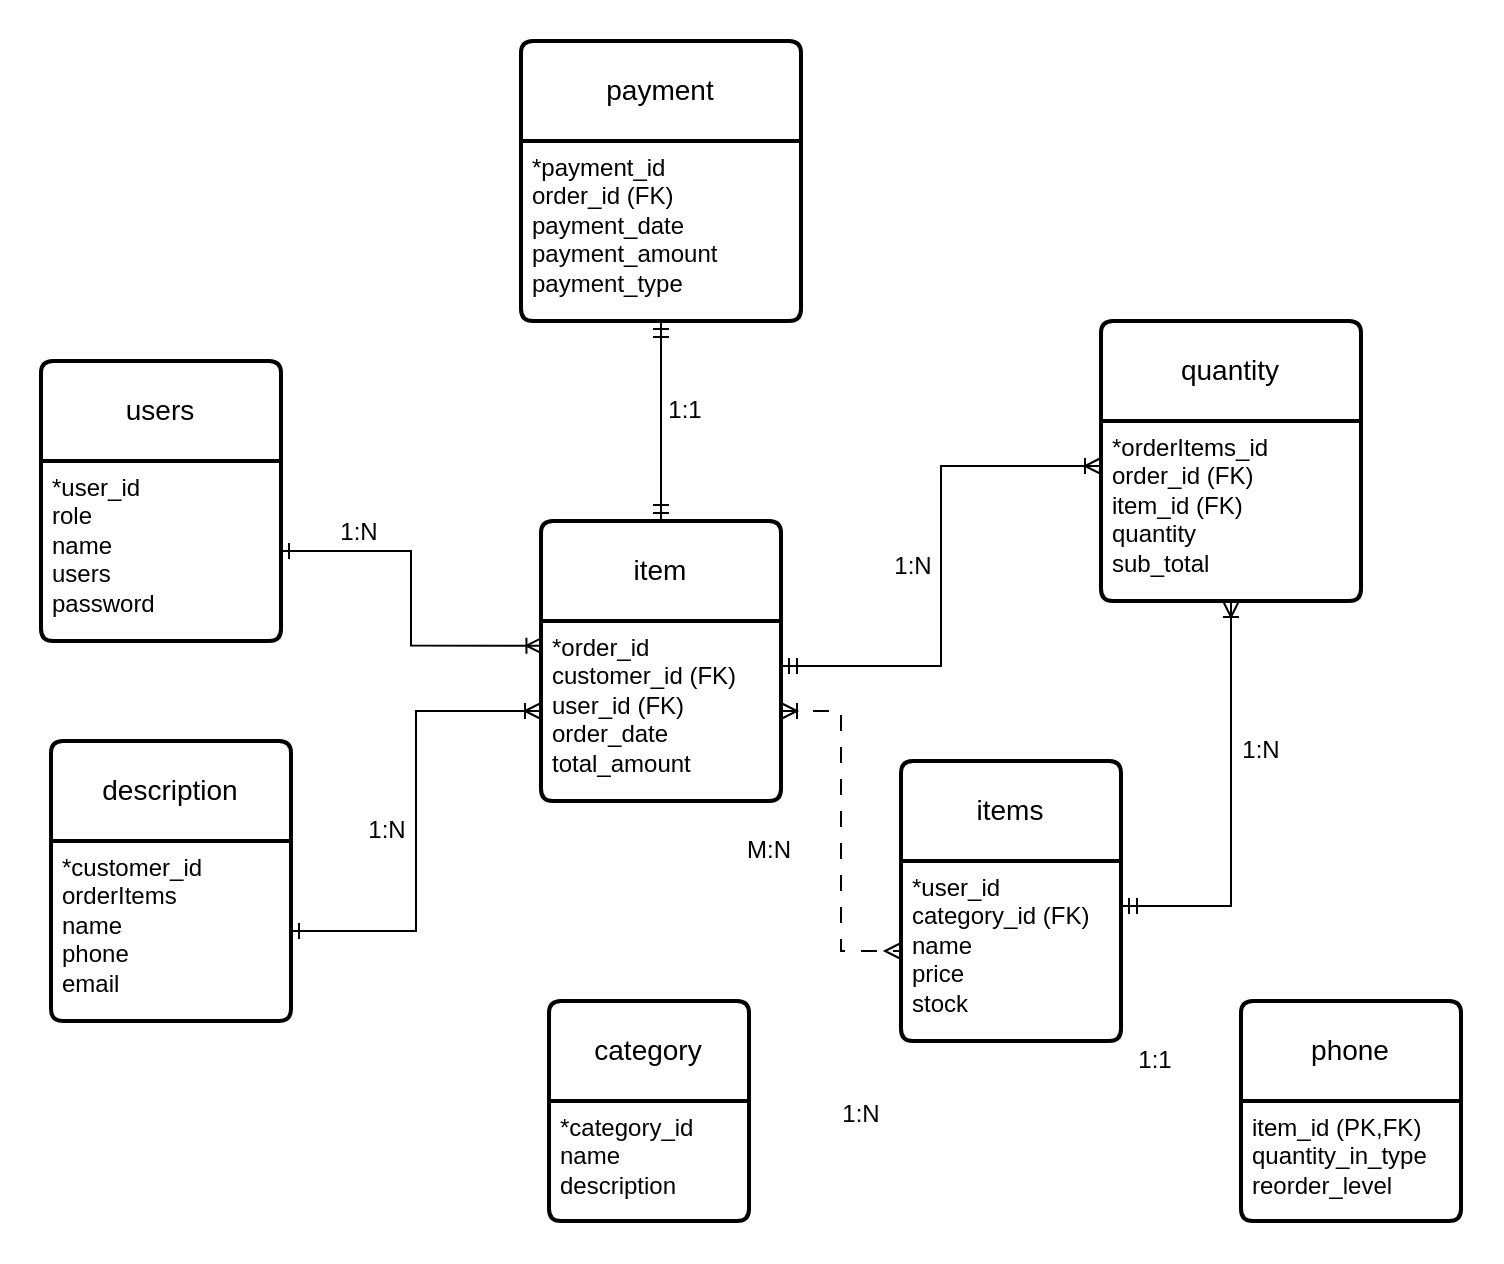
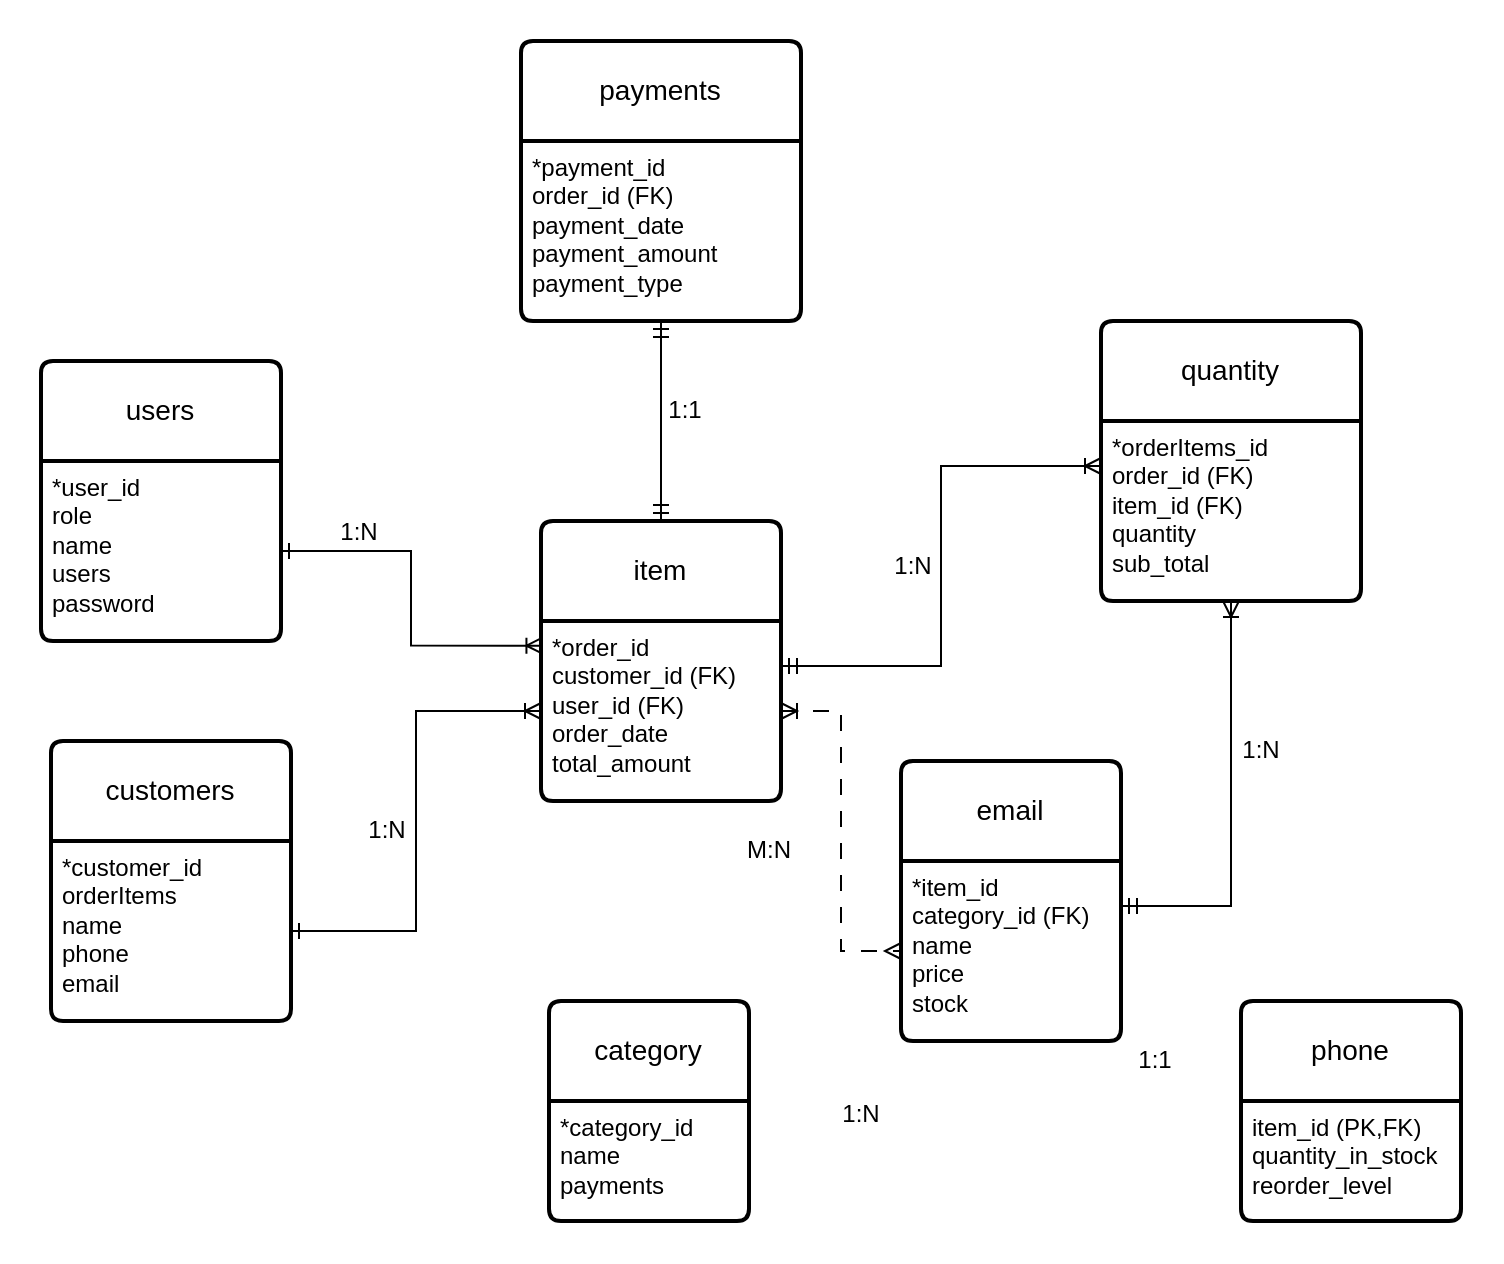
node "payment": label "payment" -> "payments"
node "description": label "description" -> "customers"
node "items": label "items" -> "email"
node "*user_id category_id (FK) name price stock": label "*user_id category_id (FK) name price stock" -> "*item_id category_id (FK) name price stock"
node "*category_id name description": label "*category_id name description" -> "*category_id name payments"
node "item_id (PK,FK) quantity_in_type reorder_level": label "item_id (PK,FK) quantity_in_type reorder_level" -> "item_id (PK,FK) quantity_in_stock reorder_level"
